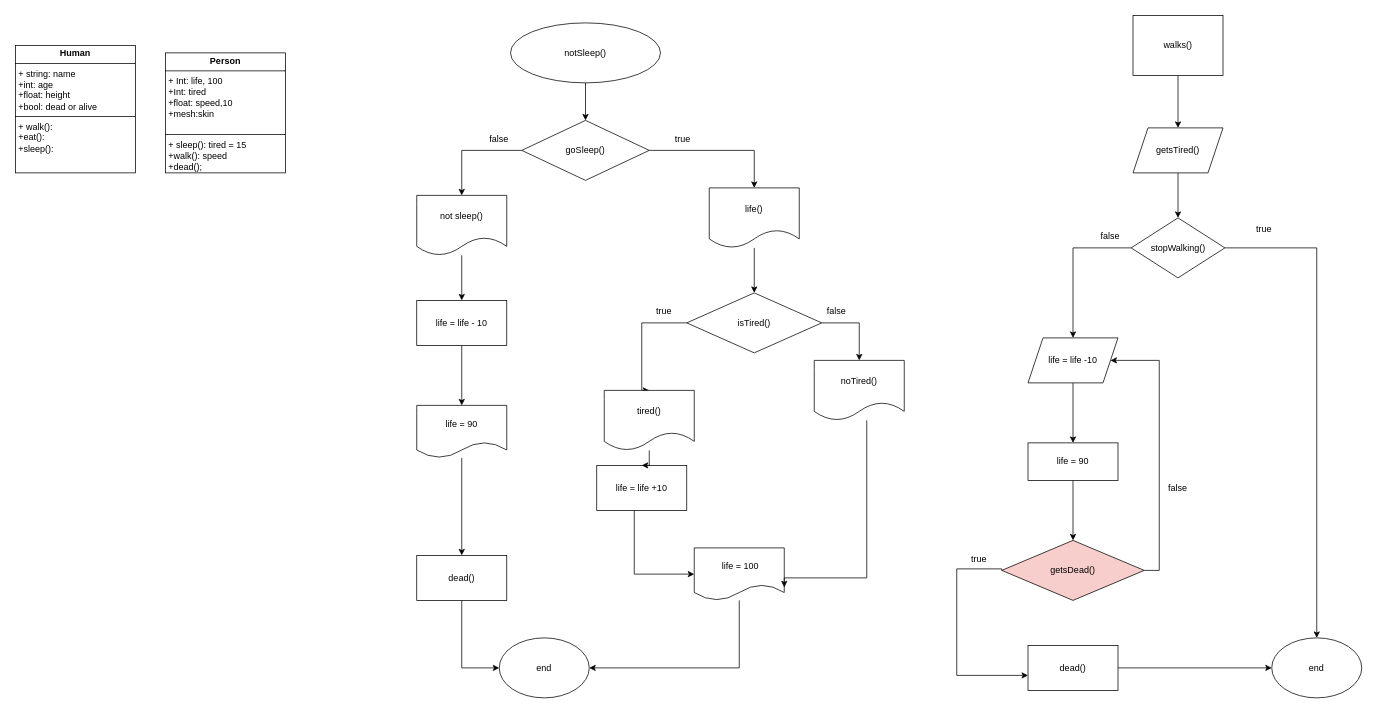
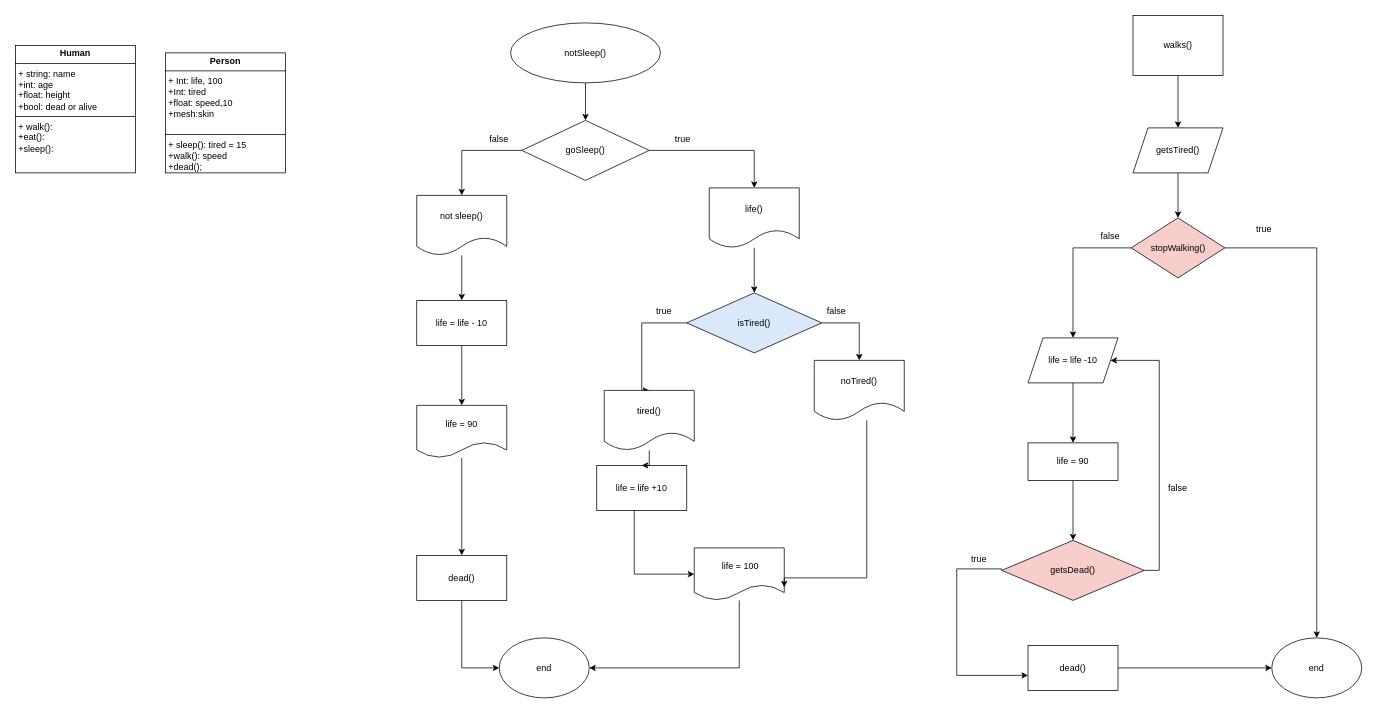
node "stopWalking()": fillcolor #ffffff -> #f8cecc
node "isTired()": fillcolor #ffffff -> #dae8fc
